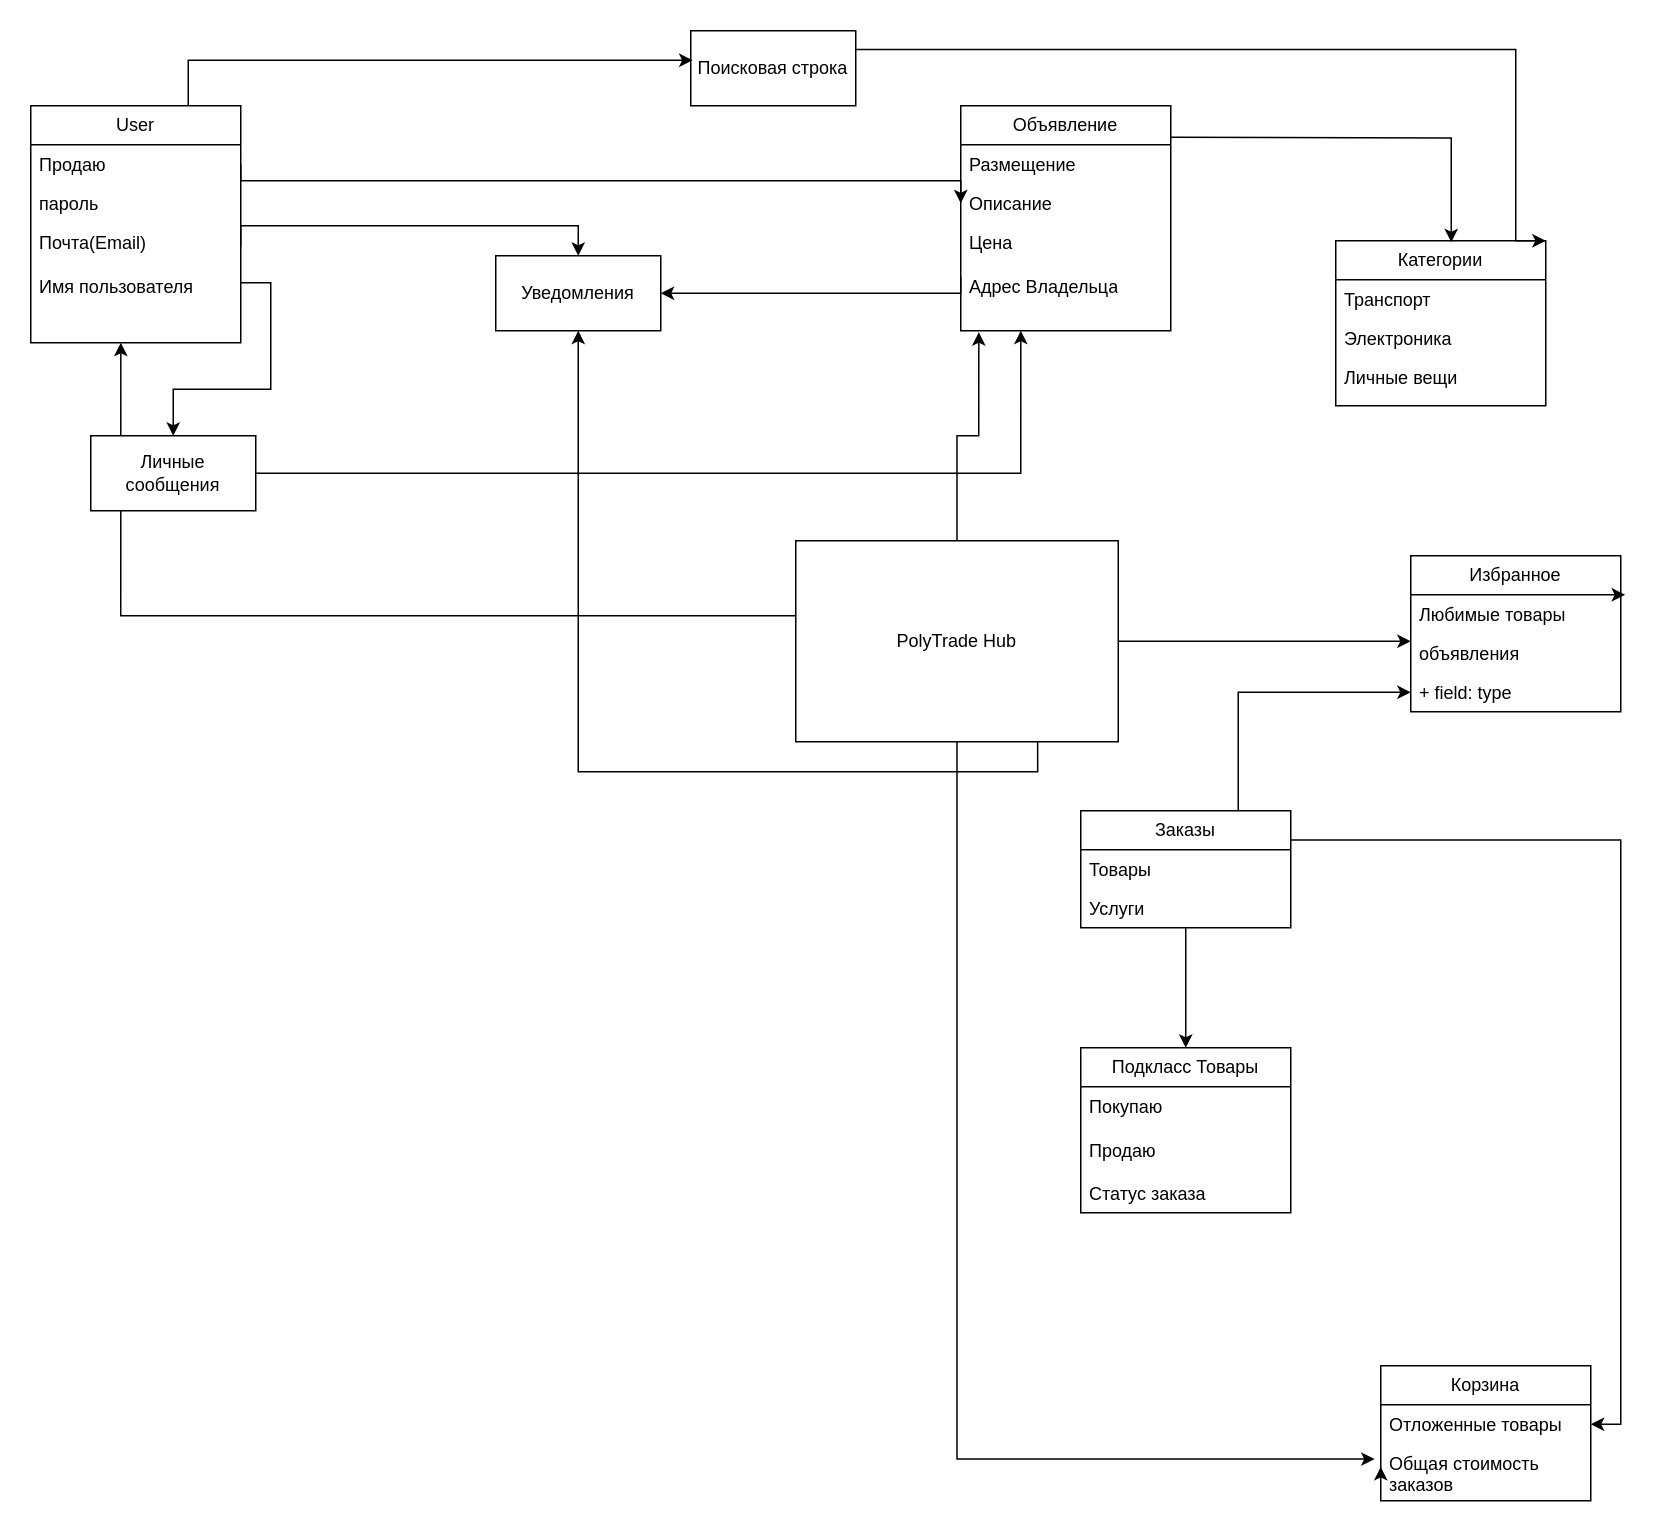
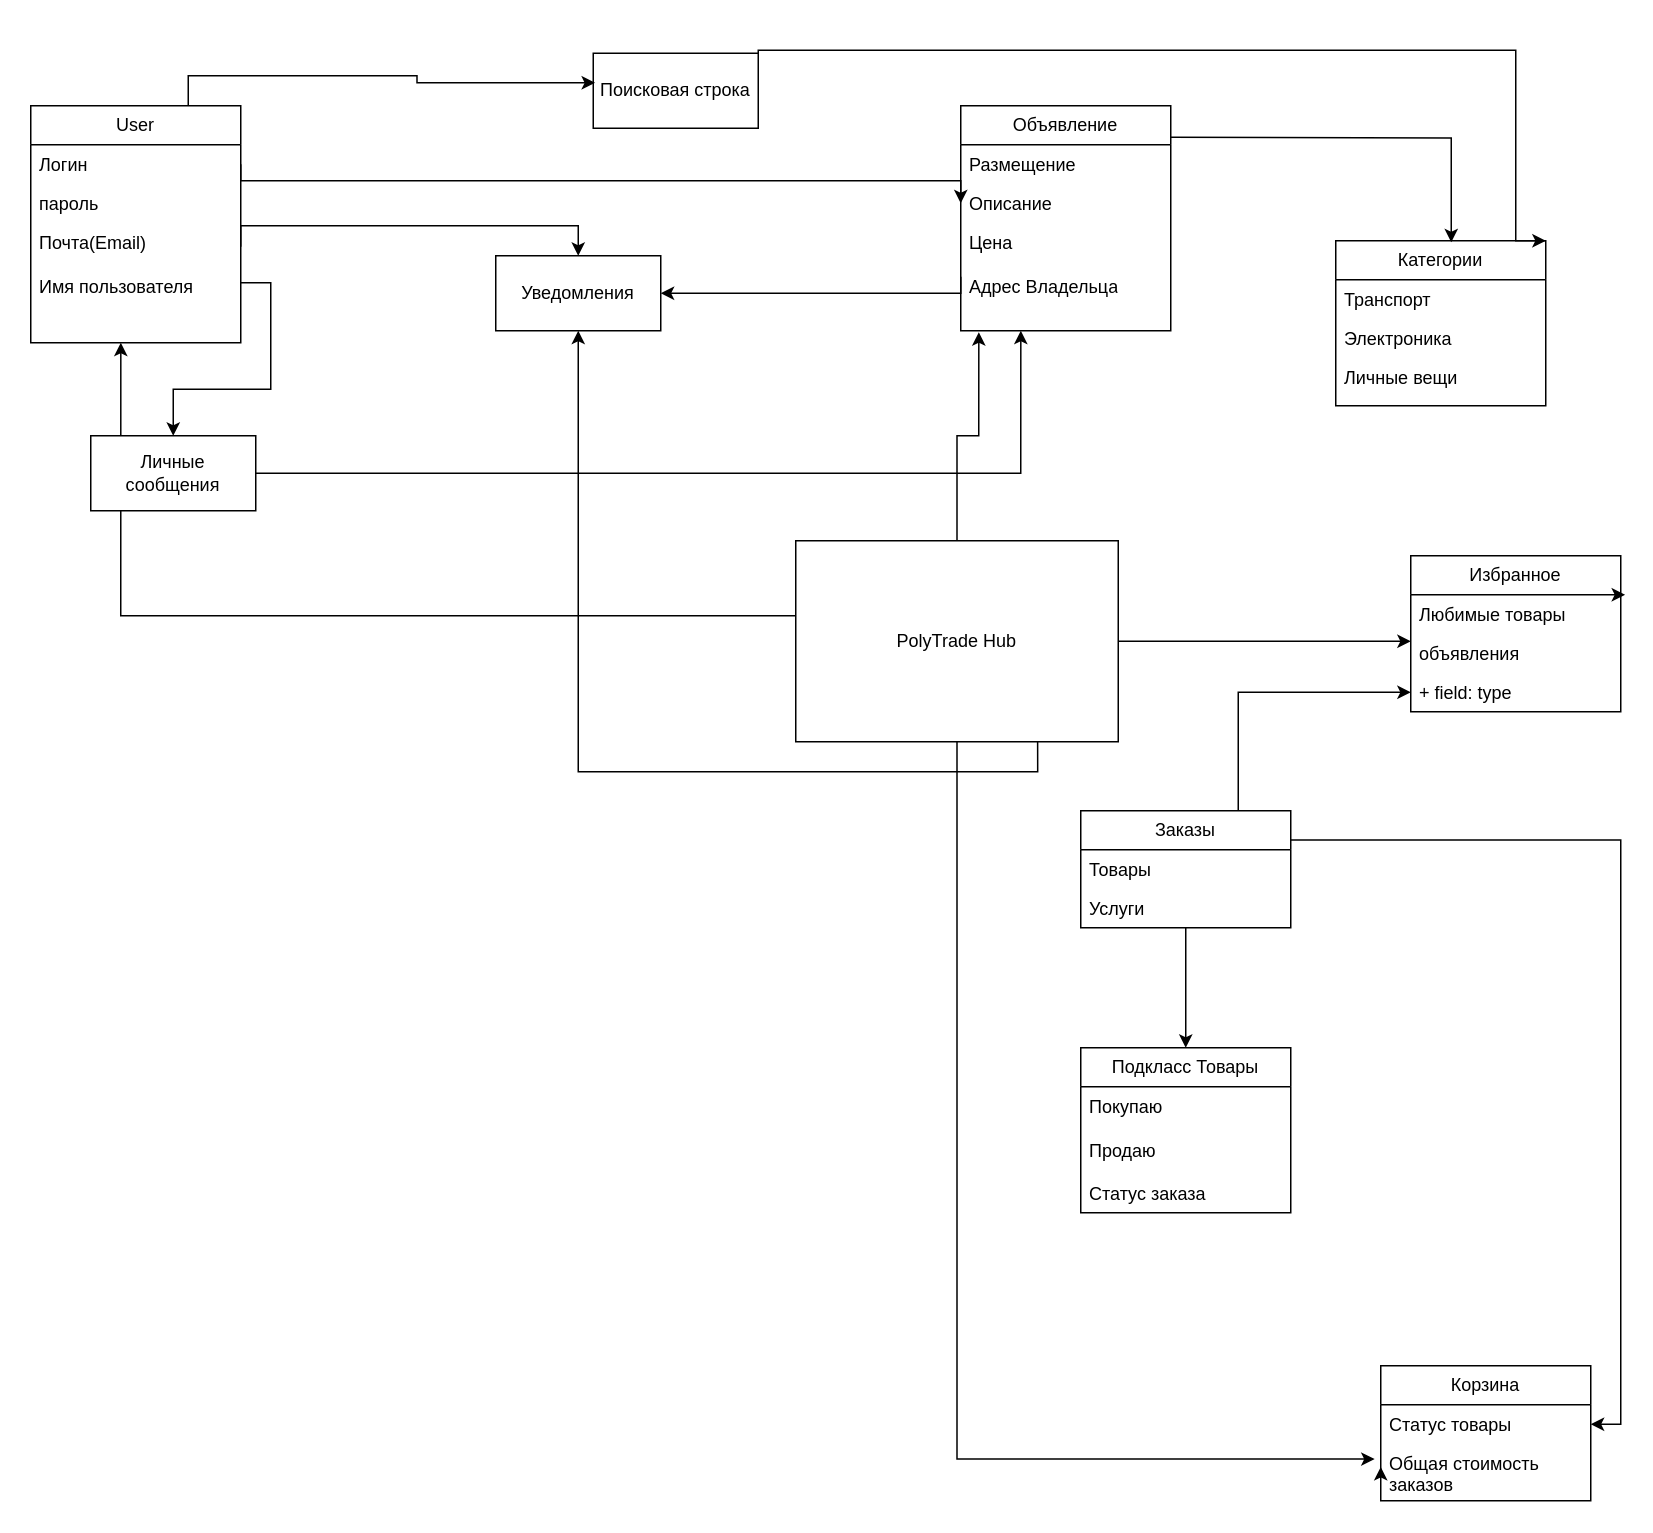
node "Поисковая строка": moved (773, 68) -> (676, 91)
node "Продаю": label "Продаю" -> "Логин"
node "Отложенные товары": label "Отложенные товары" -> "Статус товары"
